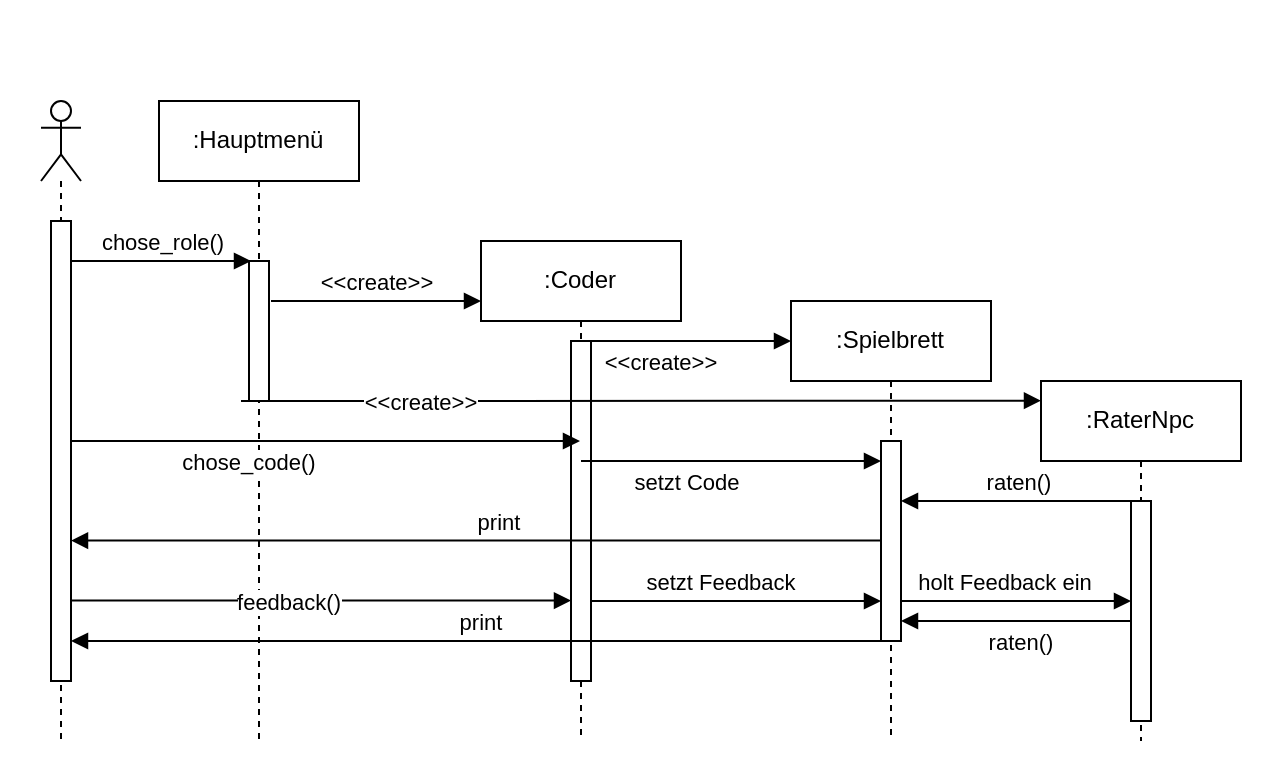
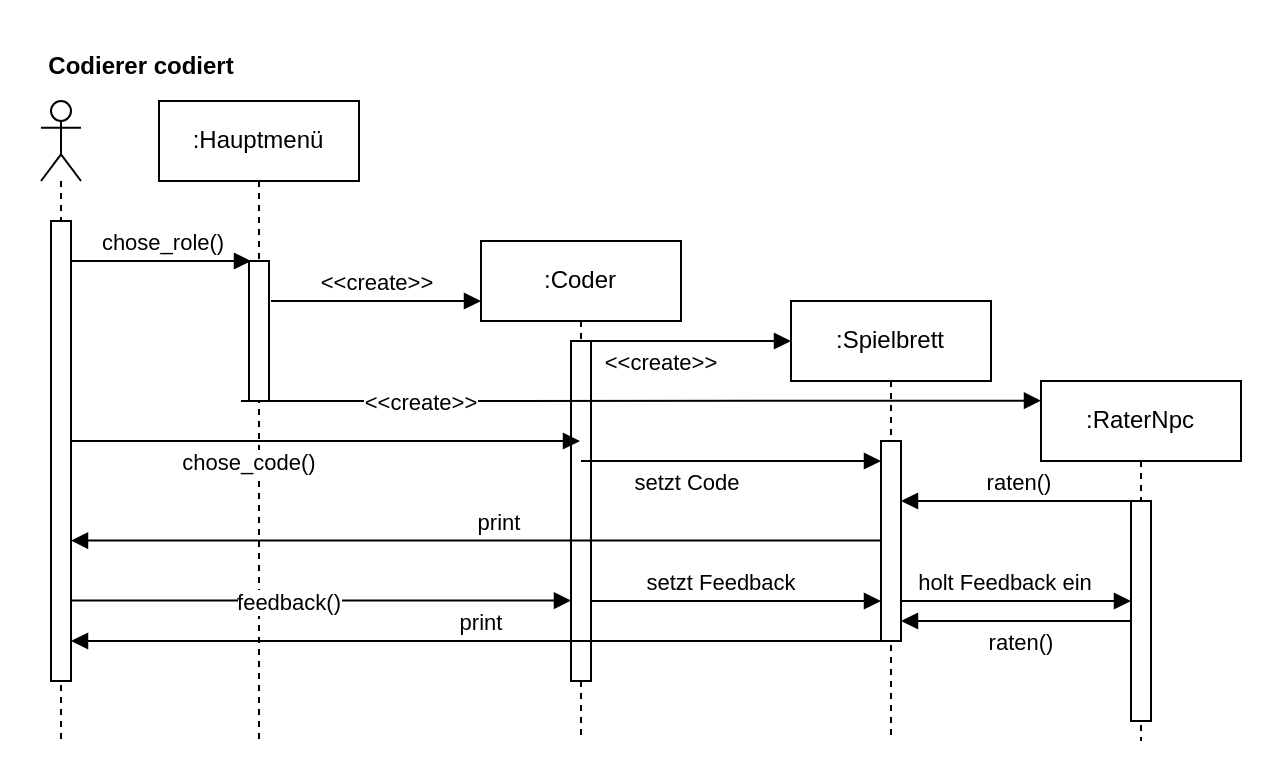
node "Codierer codiert": added
